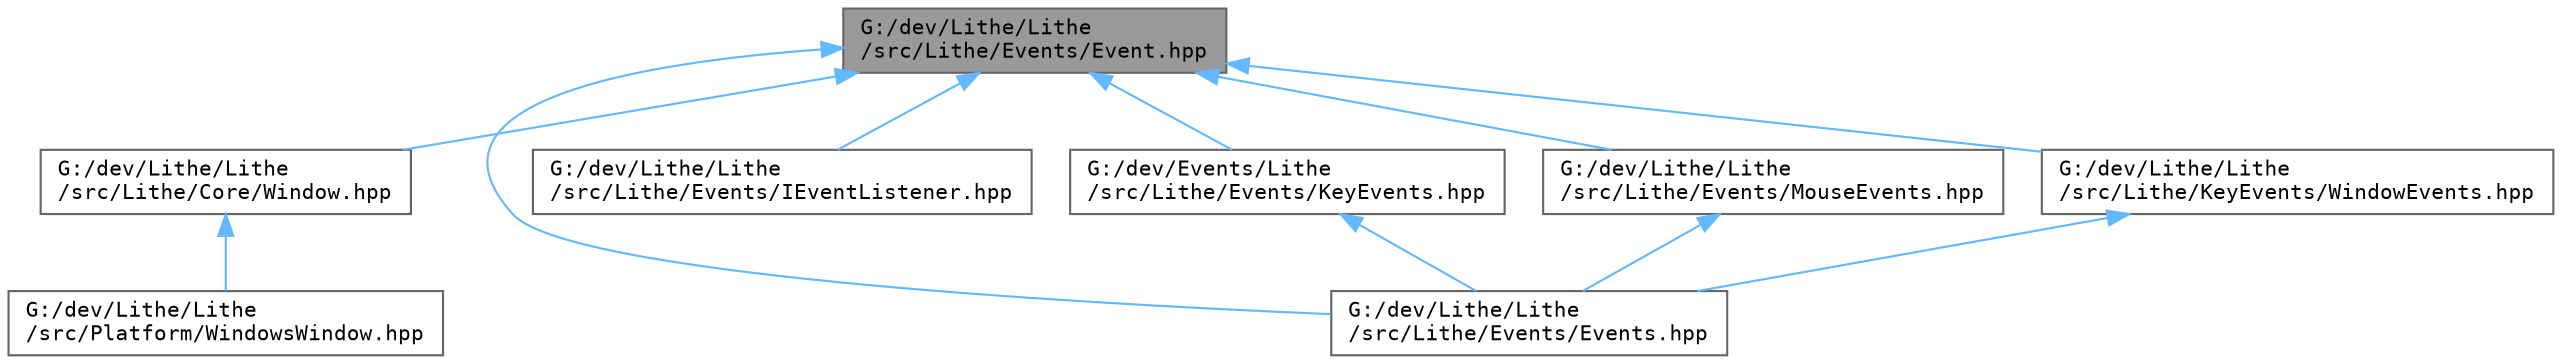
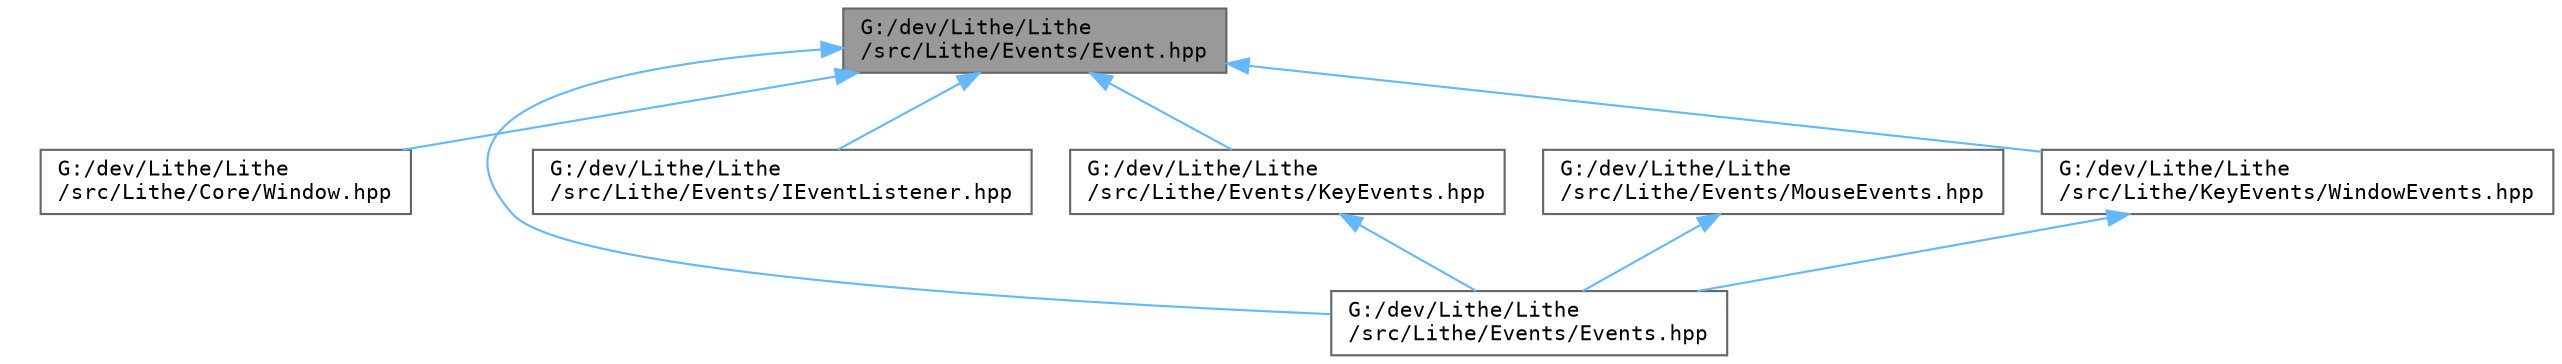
edge "G:/dev/Lithe/Lithe /src/Lithe/Events/MouseEvents.hpp" -> "G:/dev/Lithe/Lithe /src/Lithe/Events/Event.hpp": removed
node "G:/dev/Events/Lithe /src/Lithe/Events/KeyEvents.hpp": label "G:/dev/Events/Lithe /src/Lithe/Events/KeyEvents.hpp" -> "G:/dev/Lithe/Lithe /src/Lithe/Events/KeyEvents.hpp"
node "G:/dev/Lithe/Lithe /src/Platform/WindowsWindow.hpp": removed
